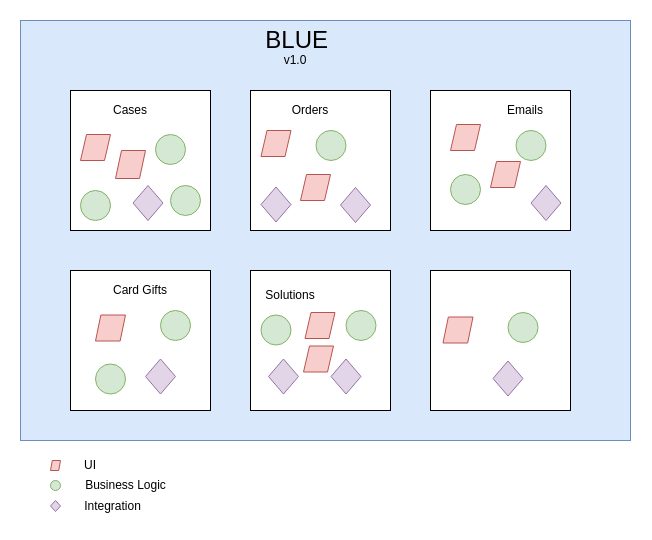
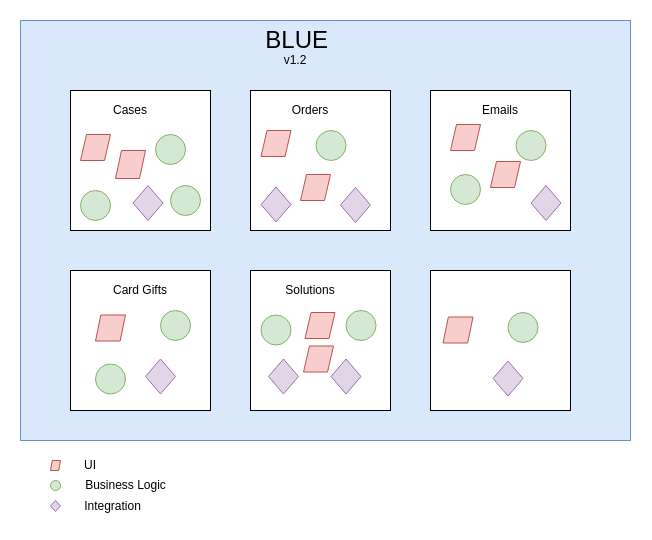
node "v1.0": label "v1.0" -> "v1.2"
node "Emails": moved (526, 111) -> (501, 111)
node "Solutions": moved (291, 296) -> (311, 291)
